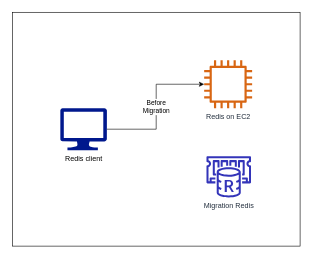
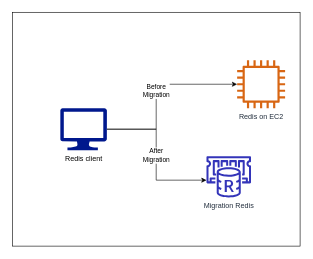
node "Redis on EC2": moved (228, 84) -> (261, 84)
edge "Redis client" -> "Migration Redis": added, label "After Migration"
